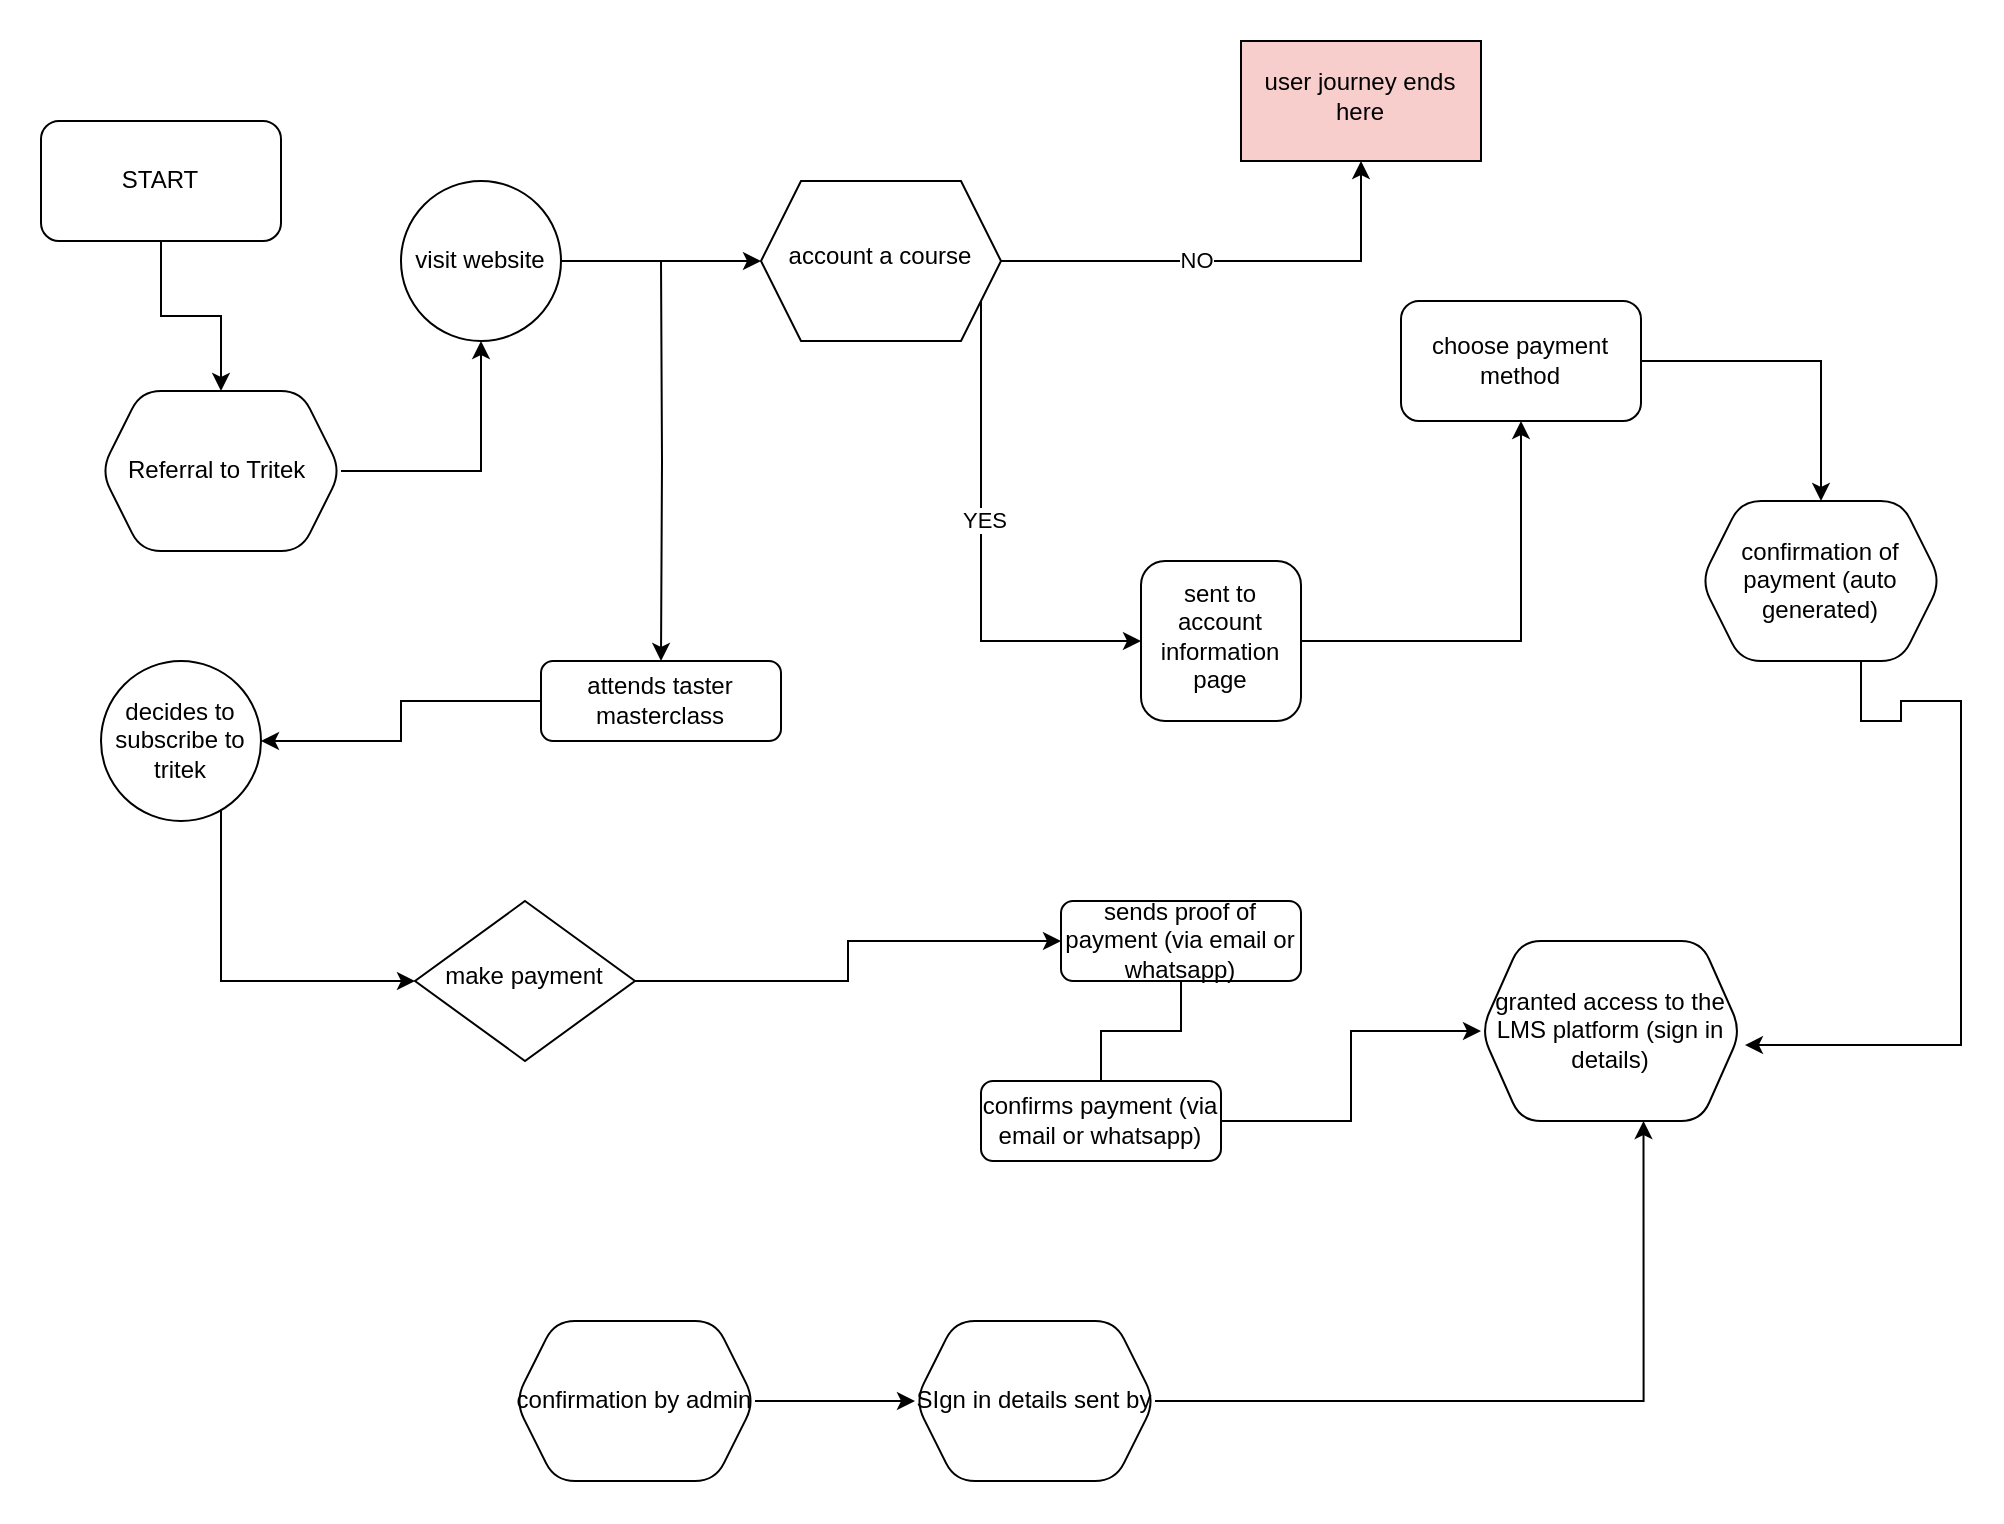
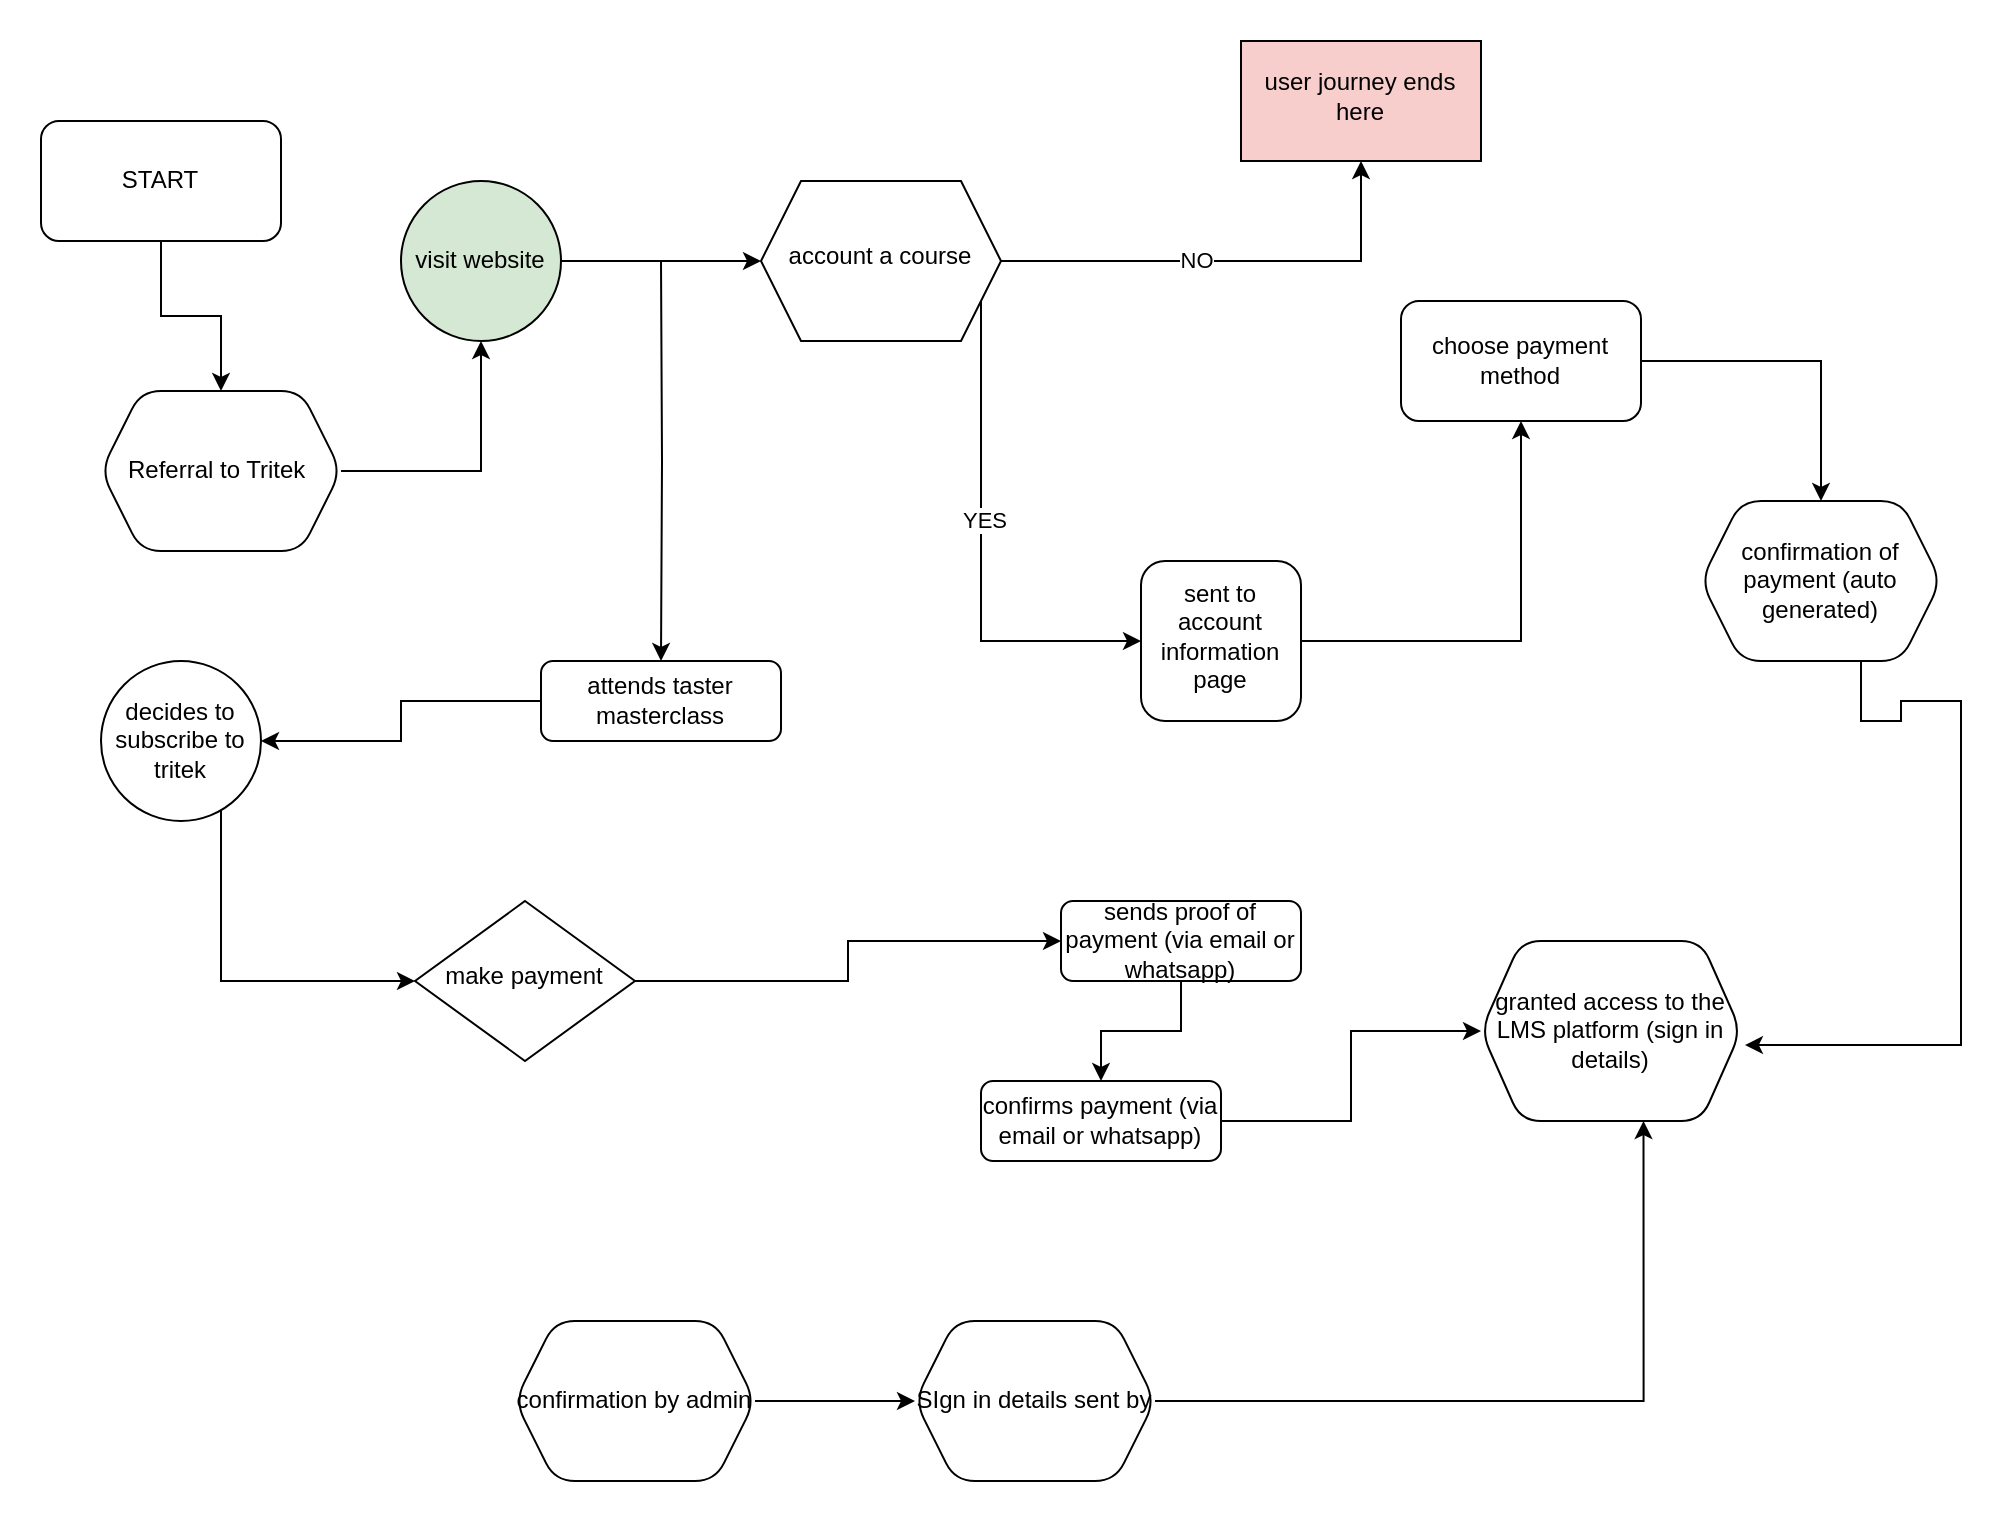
node "visit website": fillcolor #ffffff -> #d5e8d4
edge "sends proof of payment (via email or whatsapp)" -- "confirms payment (via email or whatsapp)": arrowhead none -> classic
